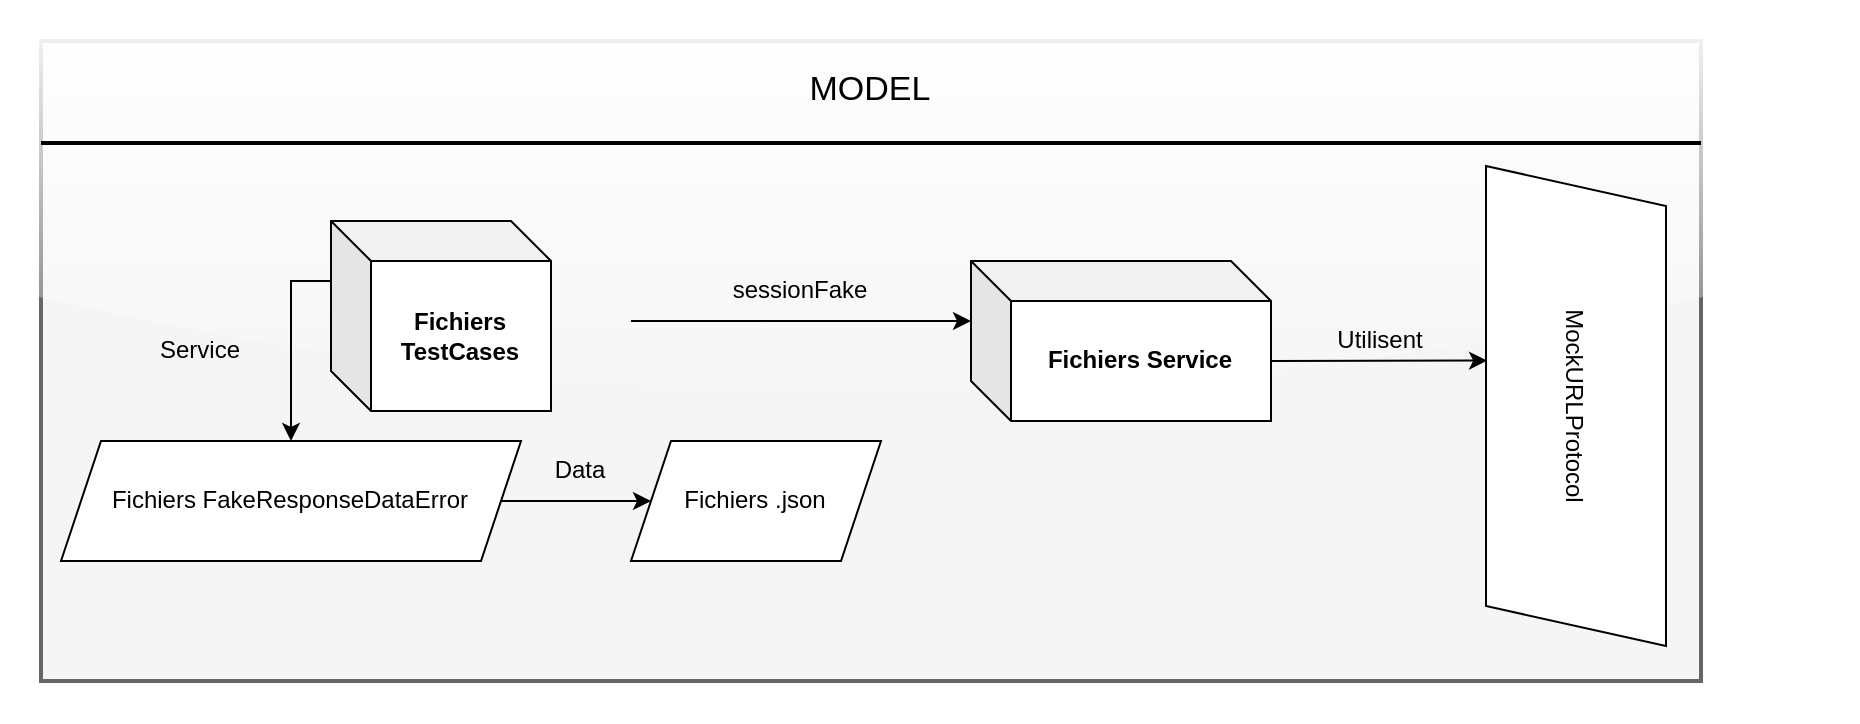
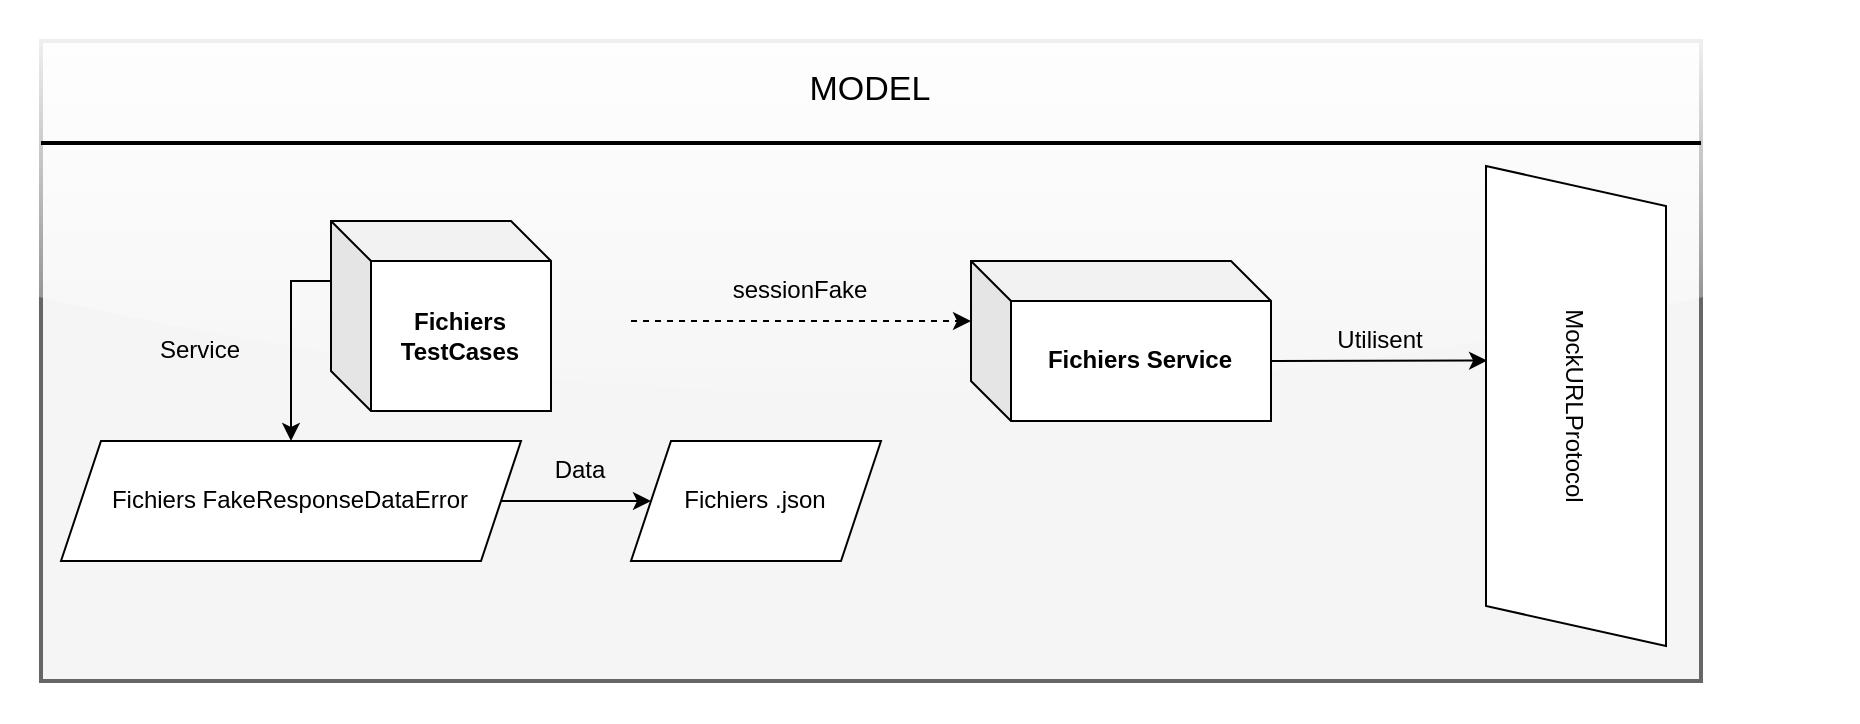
edge "Fichiers TestCases" -> "Fichiers Service": style solid -> dashed
